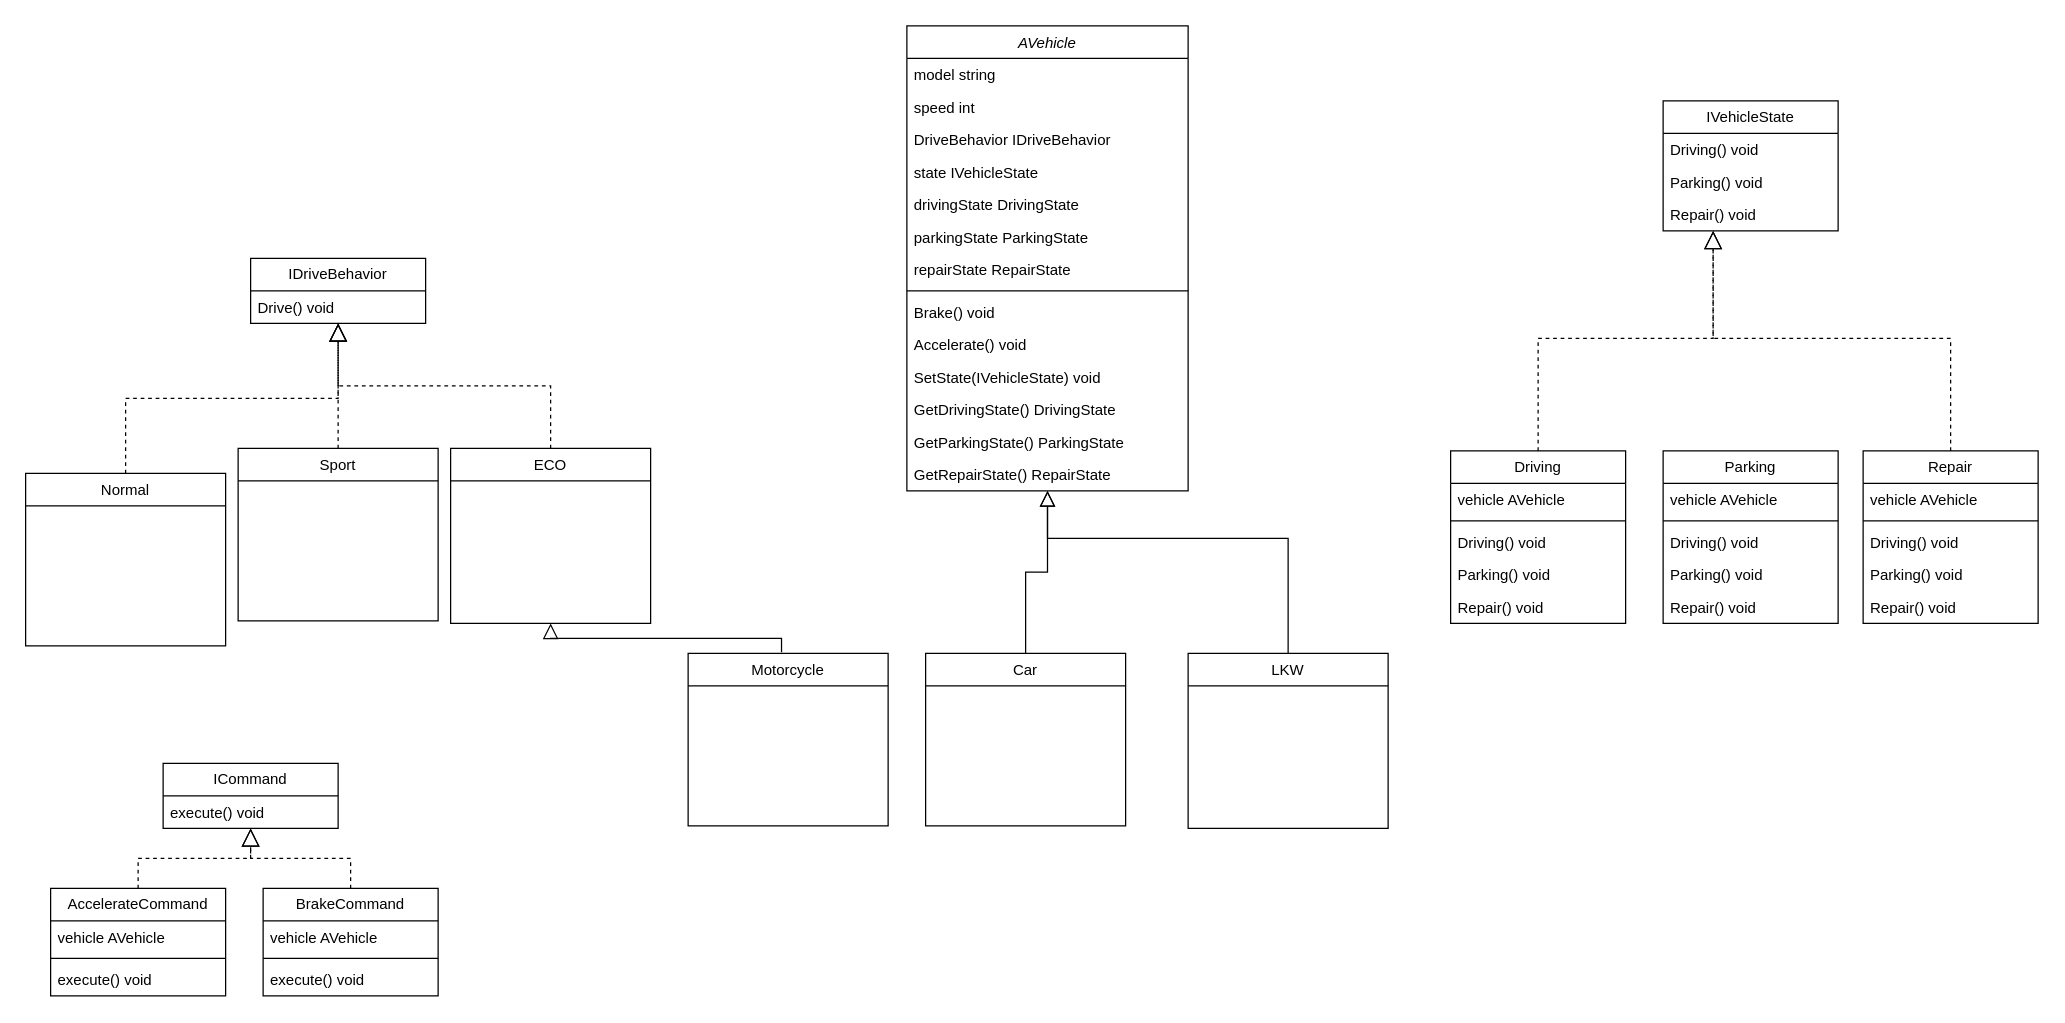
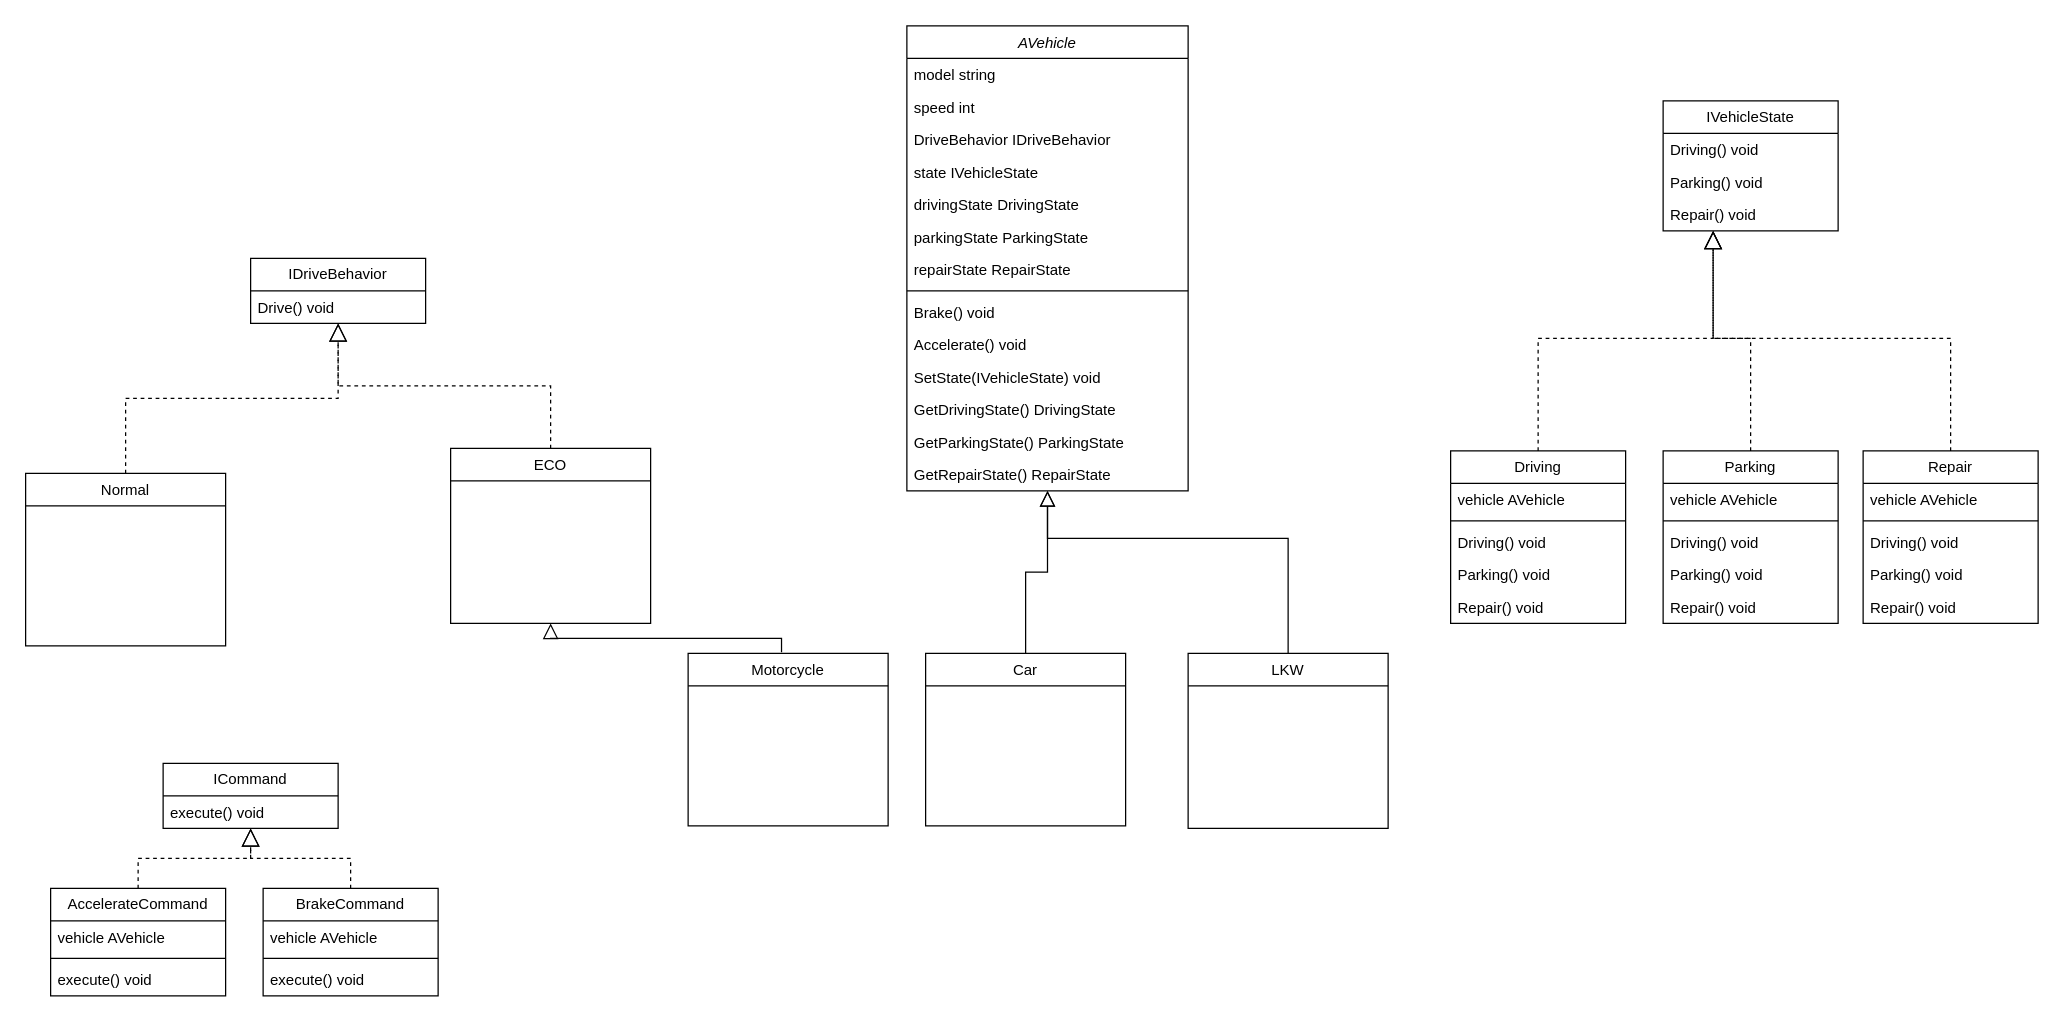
edge "Parking" -> "IVehicleState": added
edge "Sport" -> "IDriveBehavior": removed
node "Sport": removed
